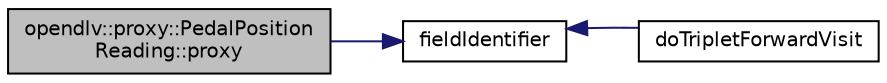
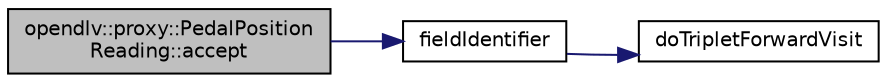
edge "doTripletForwardVisit" -> "fieldIdentifier": reversed
node "opendlv::proxy::PedalPosition Reading::proxy": label "opendlv::proxy::PedalPosition Reading::proxy" -> "opendlv::proxy::PedalPosition Reading::accept"
